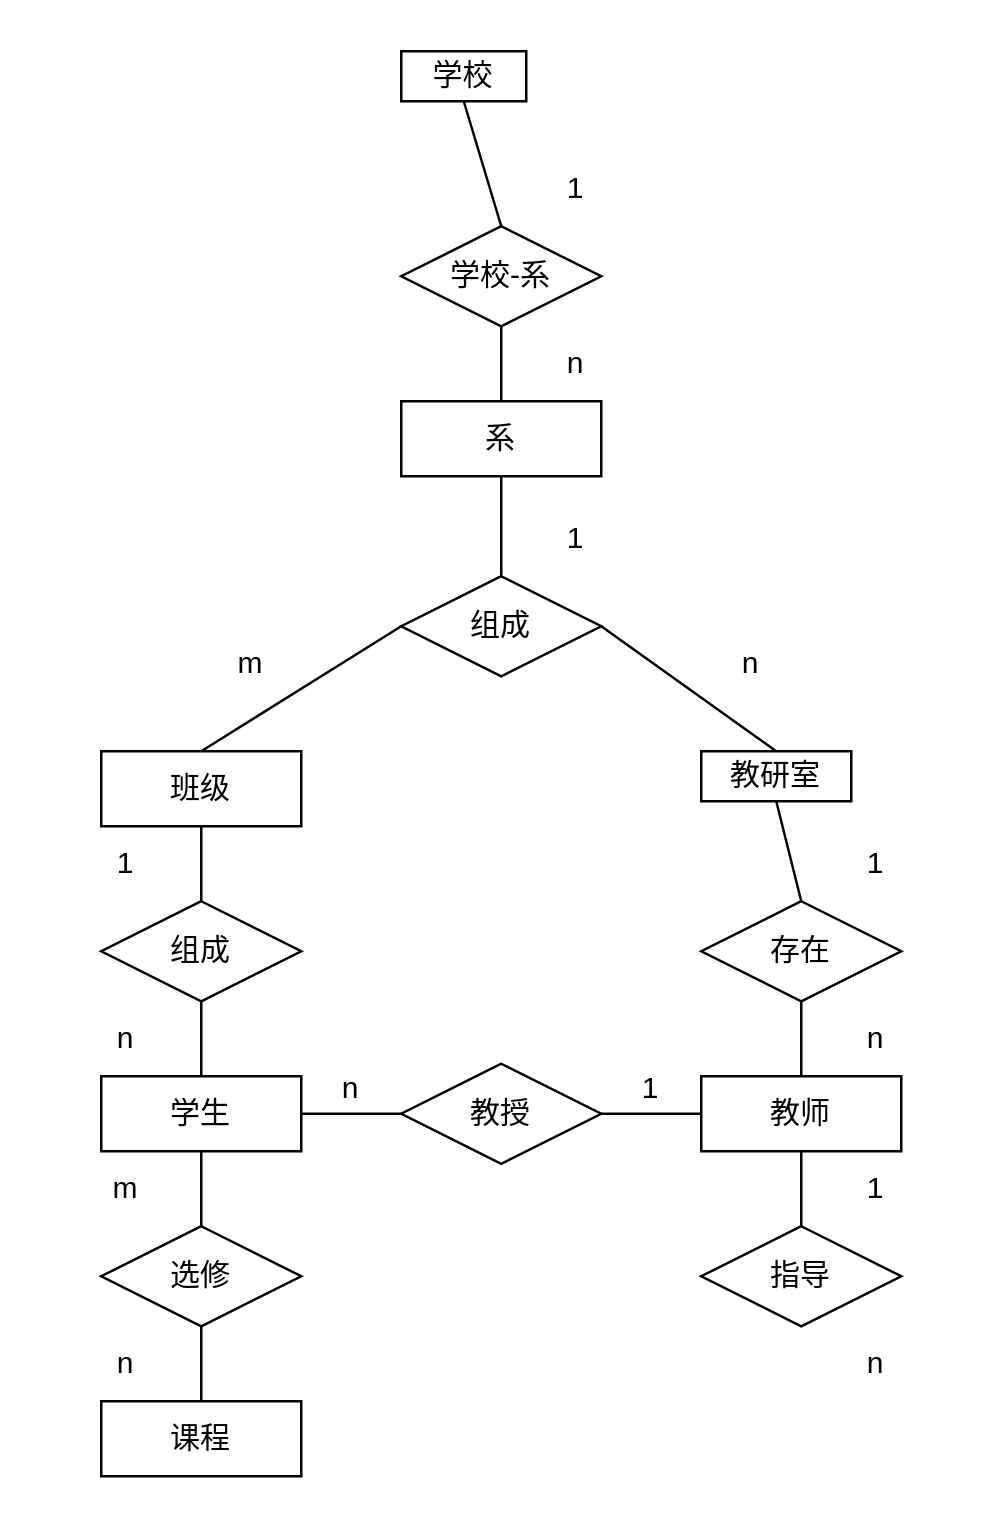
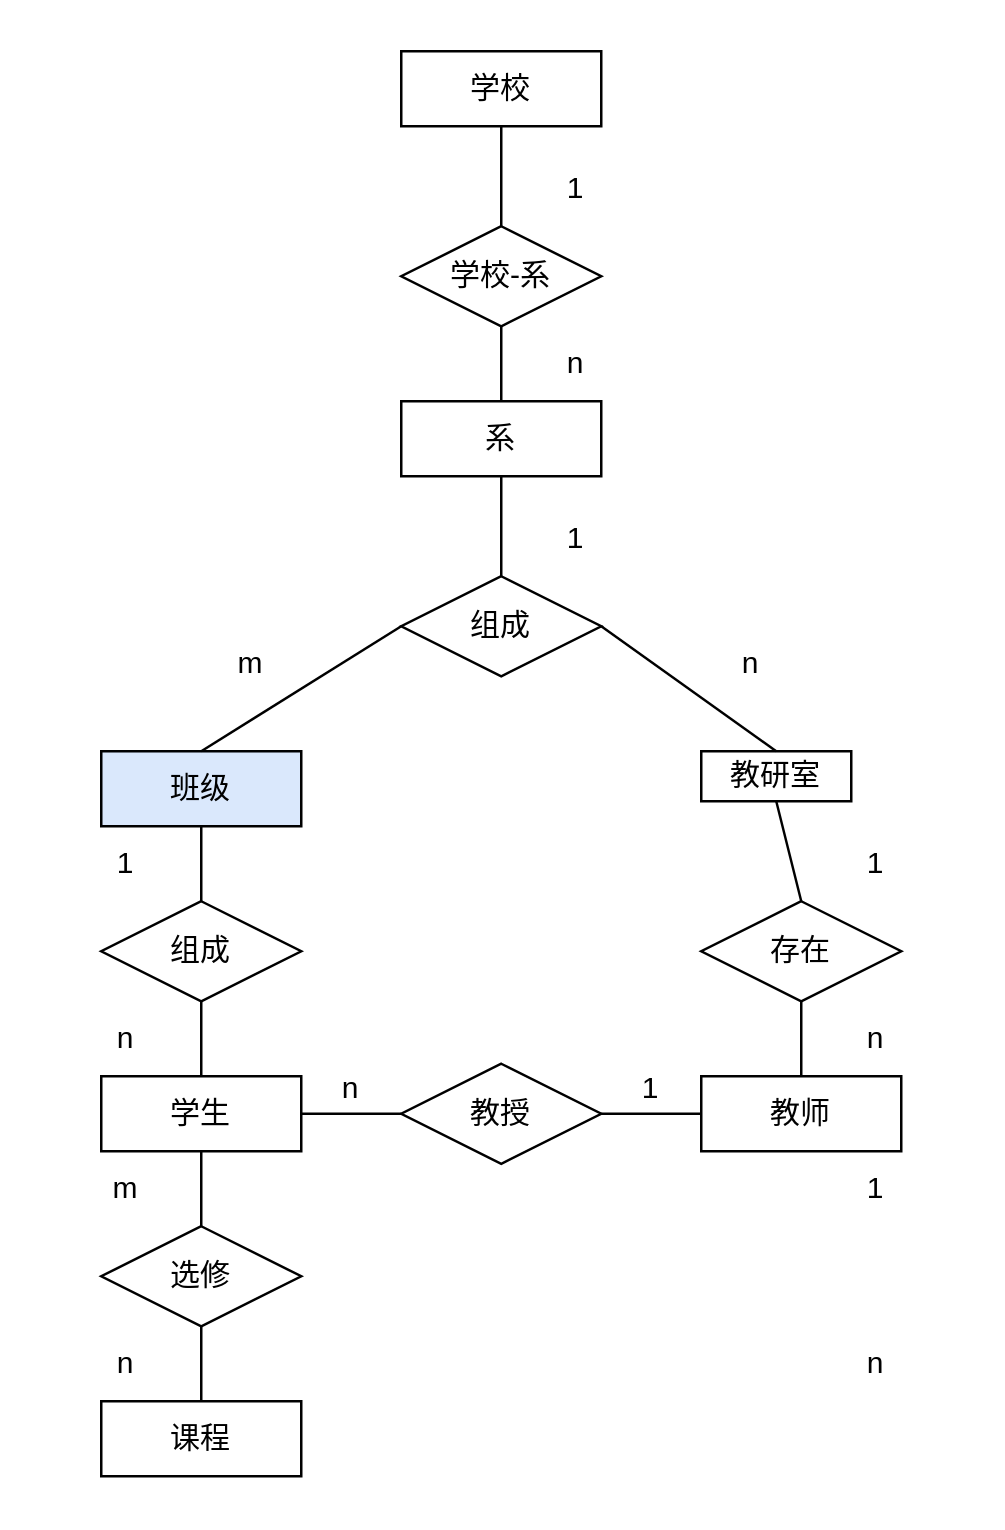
node "学校": size 125x50 -> 200x75
node "班级": fillcolor #ffffff -> #dae8fc
edge "教师" -- "指导": removed
node "指导": removed
